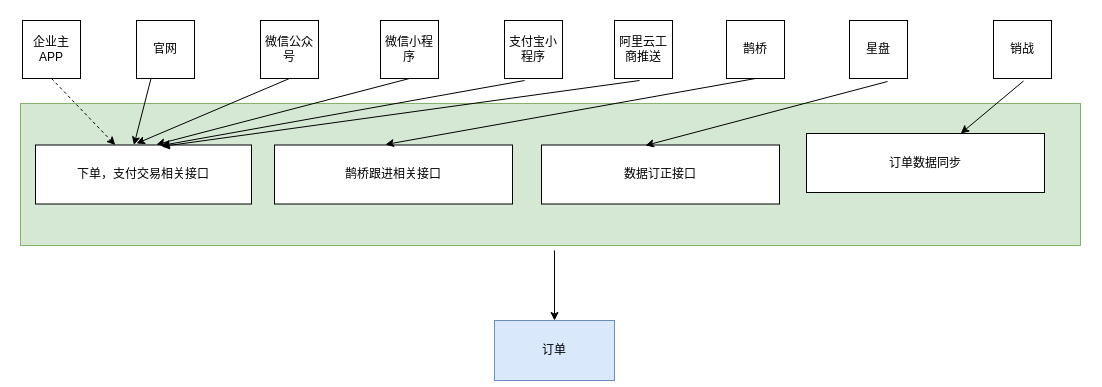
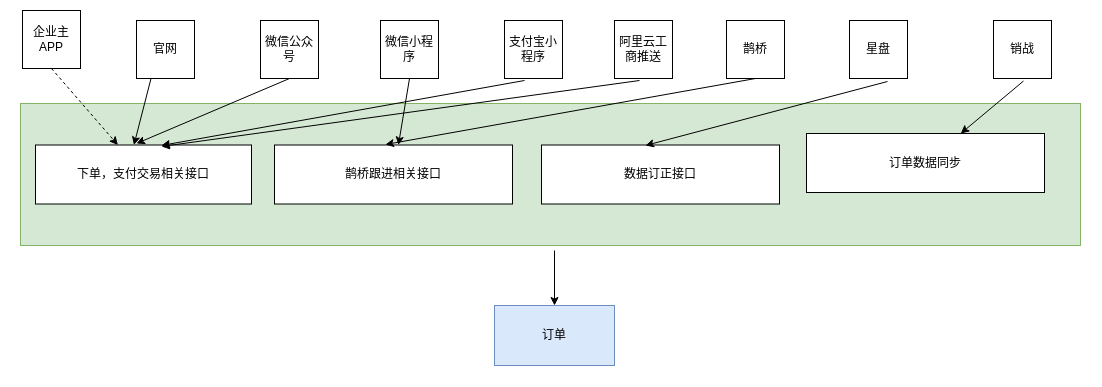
node "企业主APP": moved (52, 50) -> (52, 40)
edge "微信小程序" -> "下单，支付交易相关接口": now "微信小程序" -> "鹊桥跟进相关接口"
node "订单": moved (555, 351) -> (555, 336)
